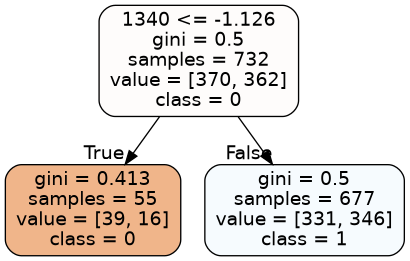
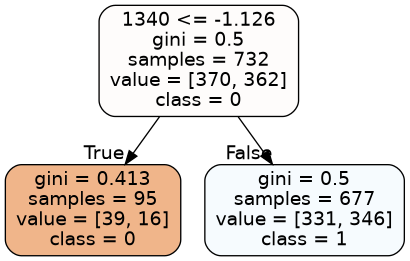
node "gini = 0.413 samples = 55 value = [39, 16] class = 0": label "gini = 0.413 samples = 55 value = [39, 16] class = 0" -> "gini = 0.413 samples = 95 value = [39, 16] class = 0"
